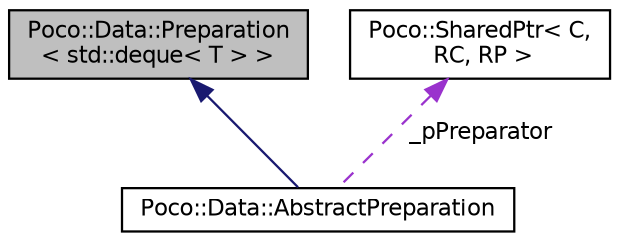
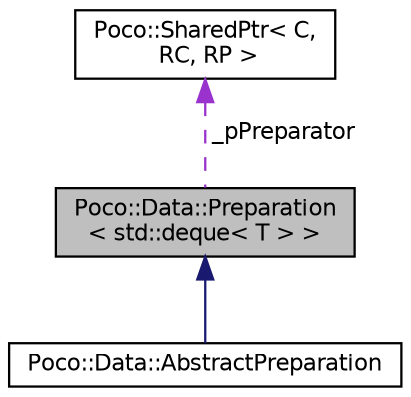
edge "Poco::Data::AbstractPreparation" -> "Poco::SharedPtr< C, RC, RP >": now "Poco::Data::Preparation < std::deque< T > >" -> "Poco::SharedPtr< C, RC, RP >"
